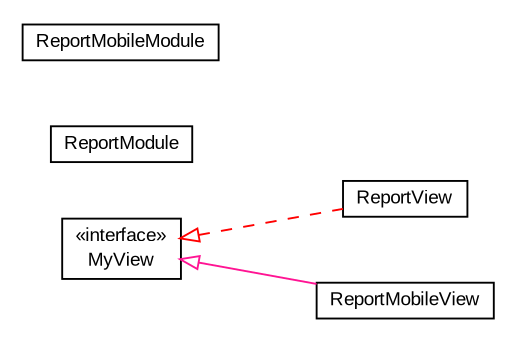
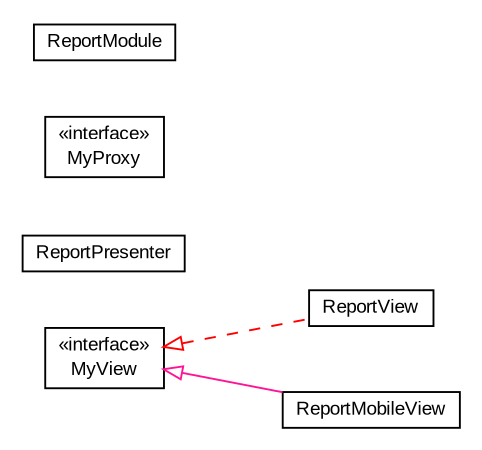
node "ReportMobileModule": removed
node "MyProxy": added
node "ReportPresenter": added
